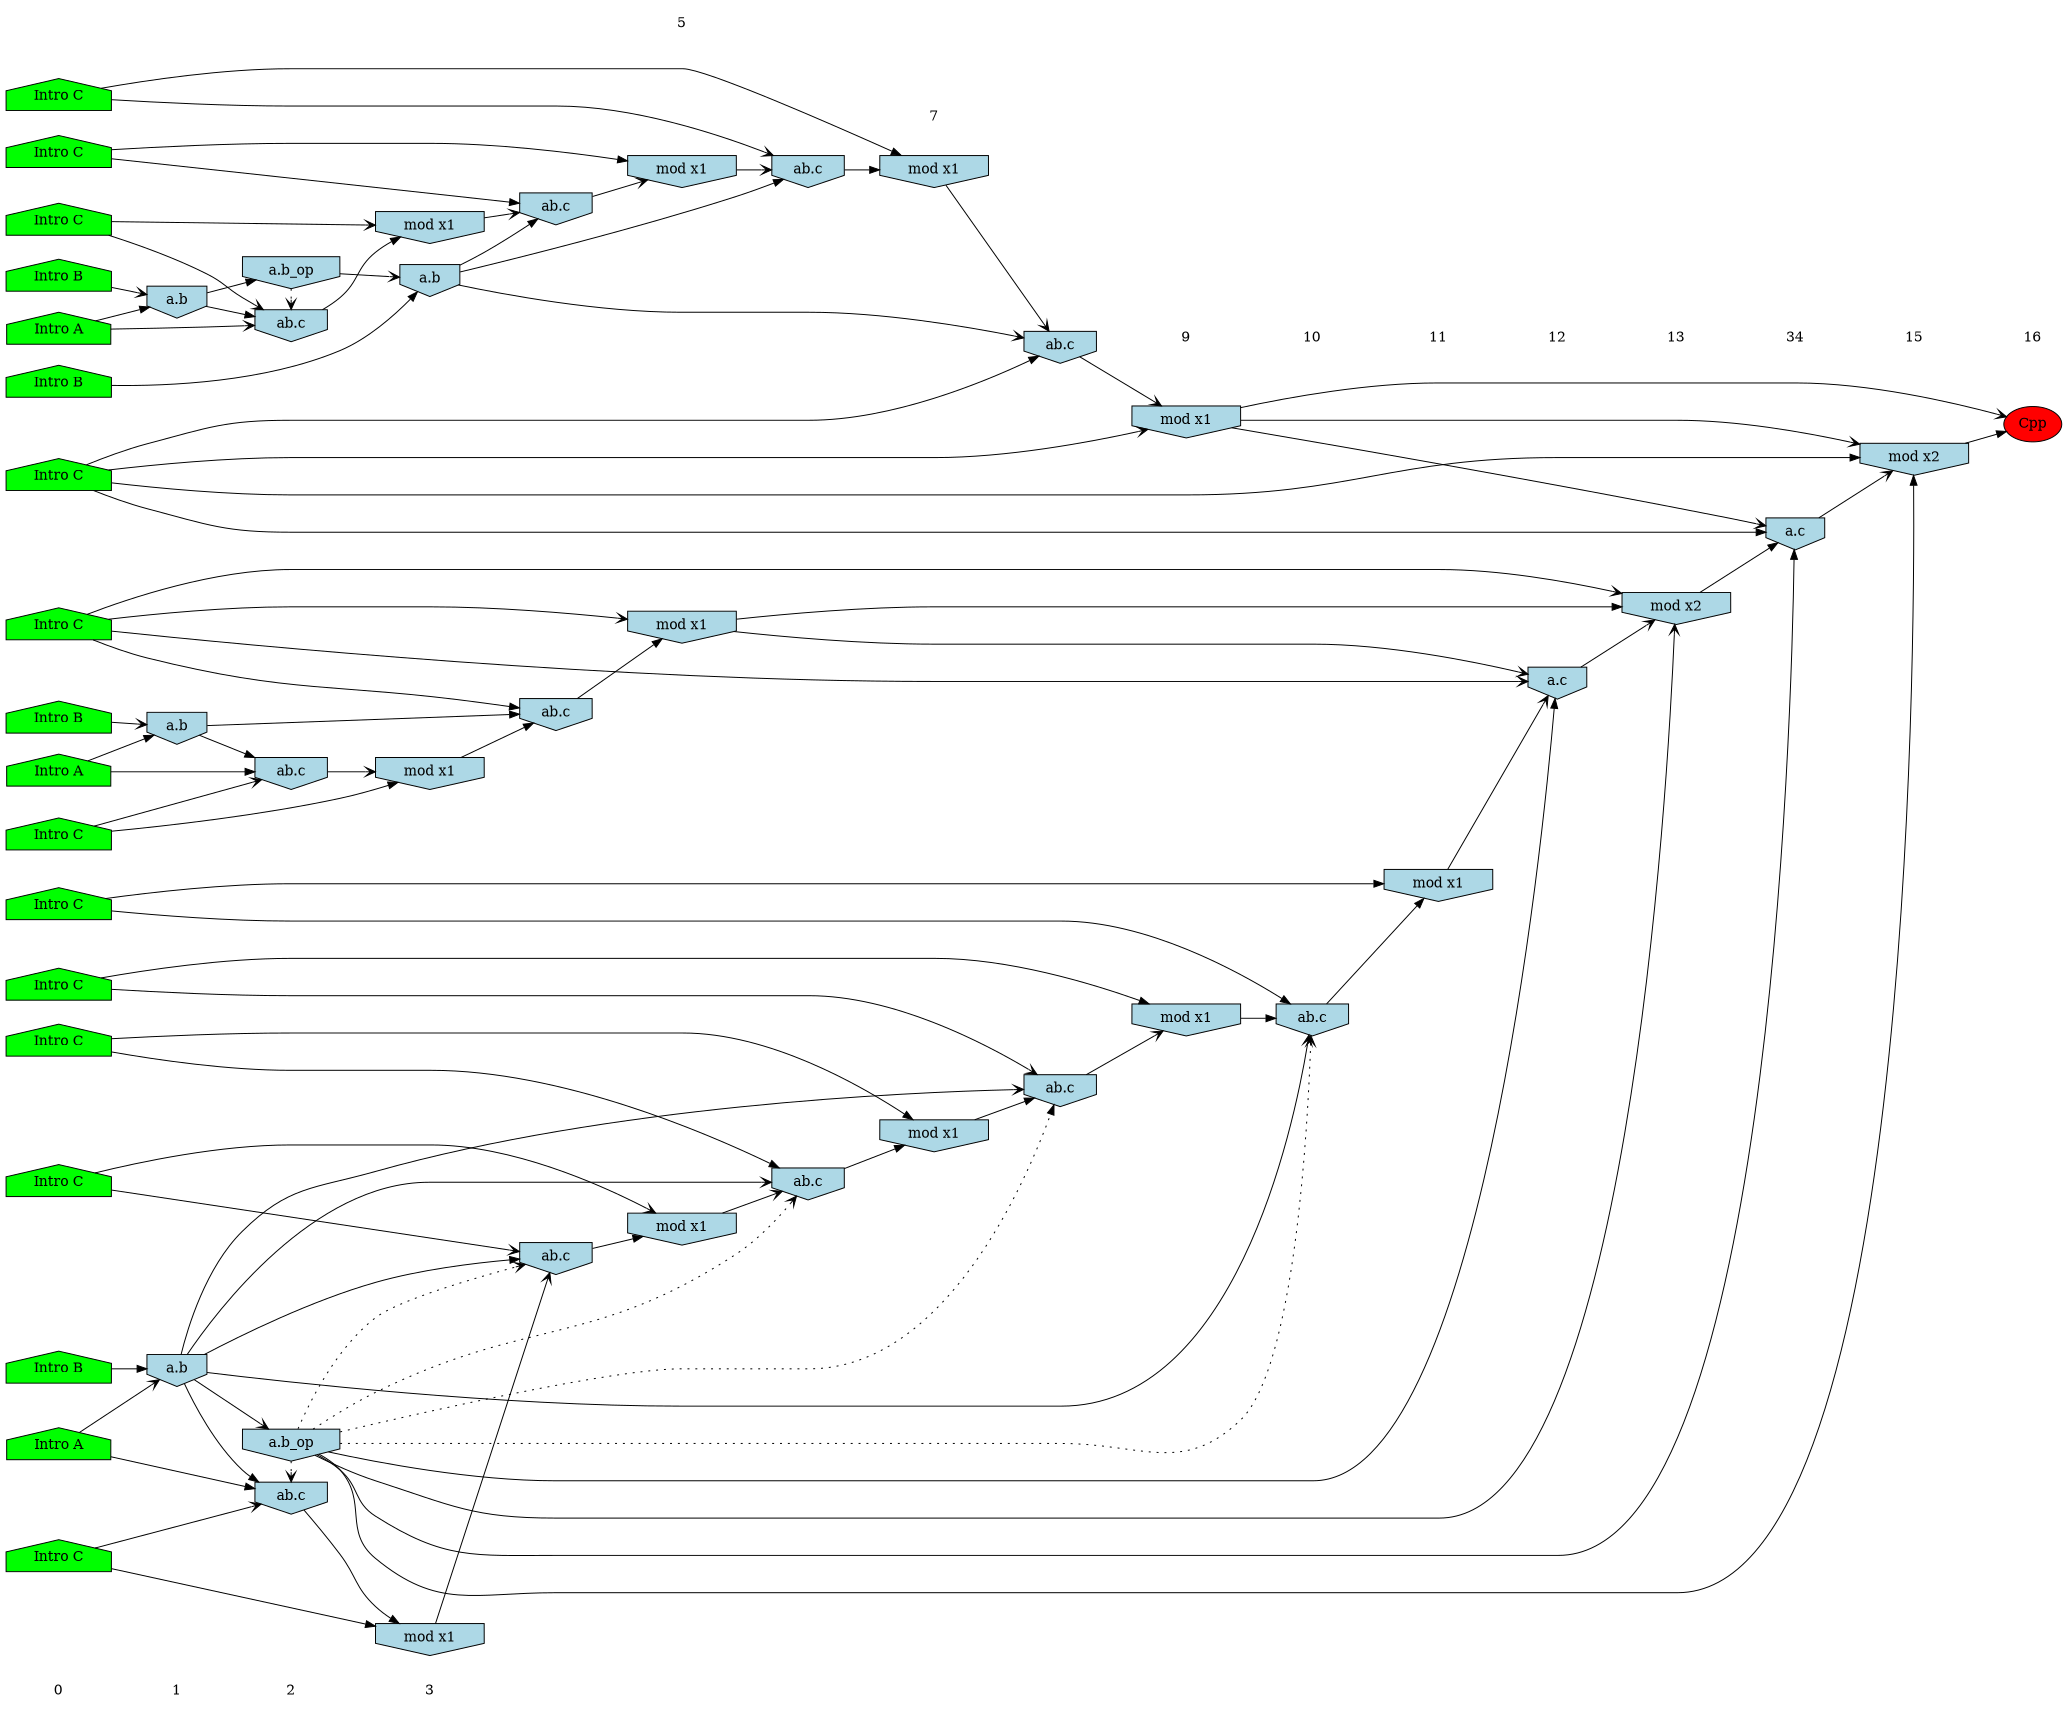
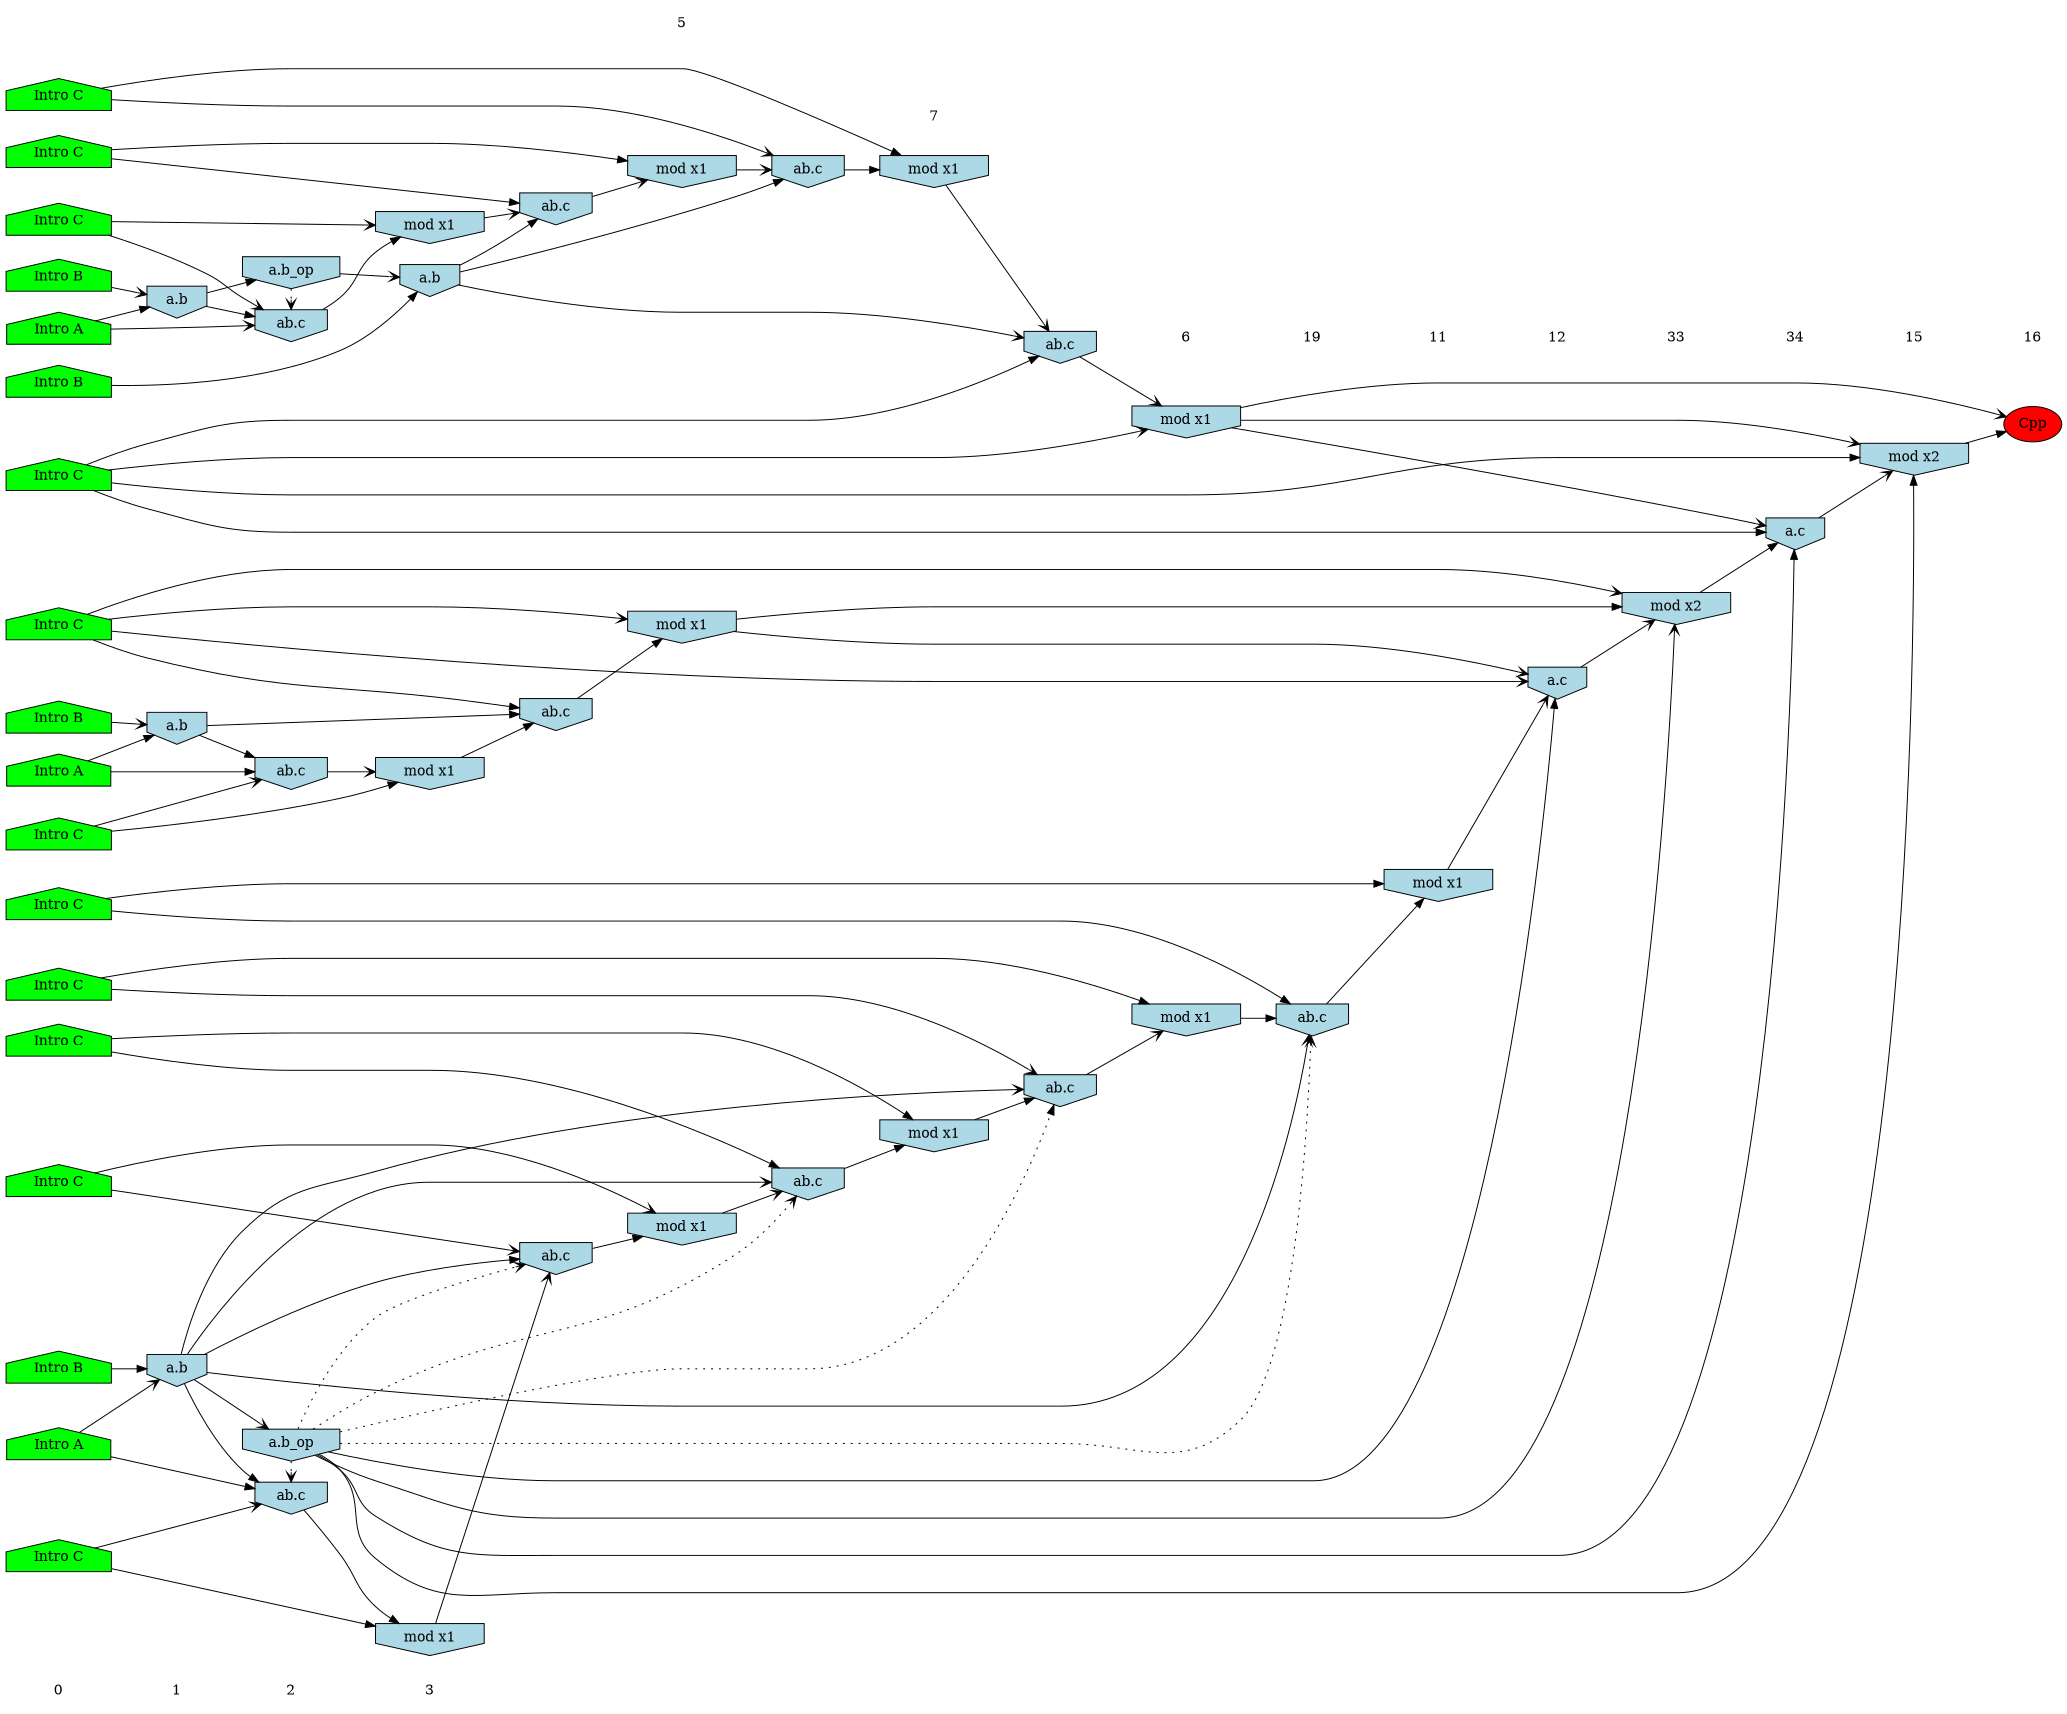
node "9": label "9" -> "6"
node "10": label "10" -> "19"
node "13": label "13" -> "33"
